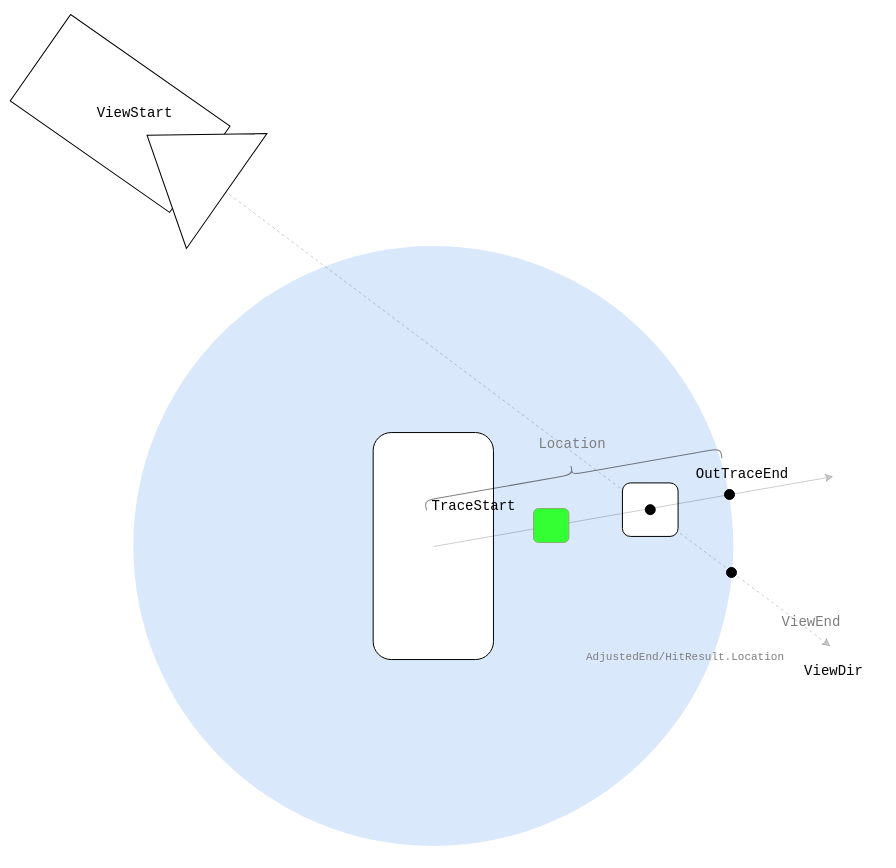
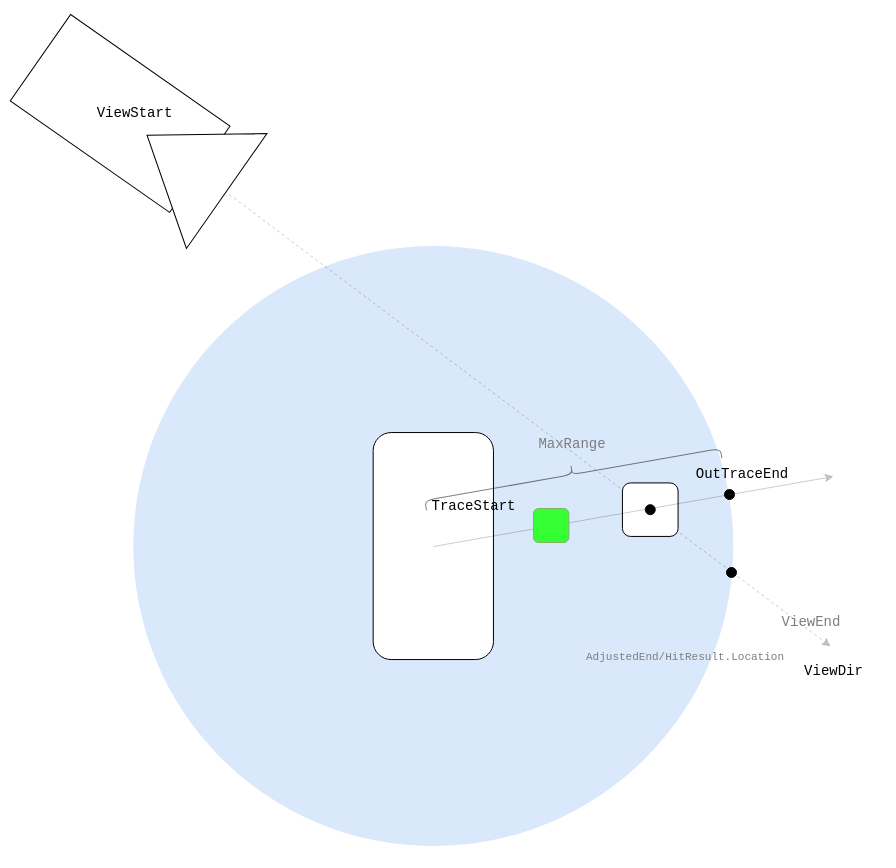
node "Location": label "Location" -> "MaxRange"
